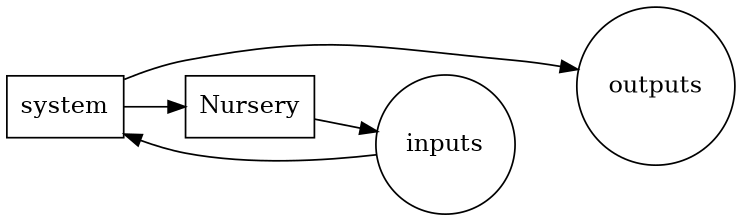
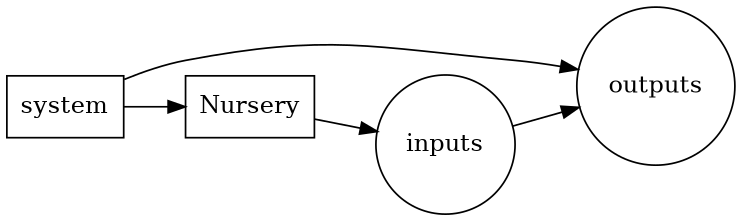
edge "inputs" -> "system": now "inputs" -> "outputs"
